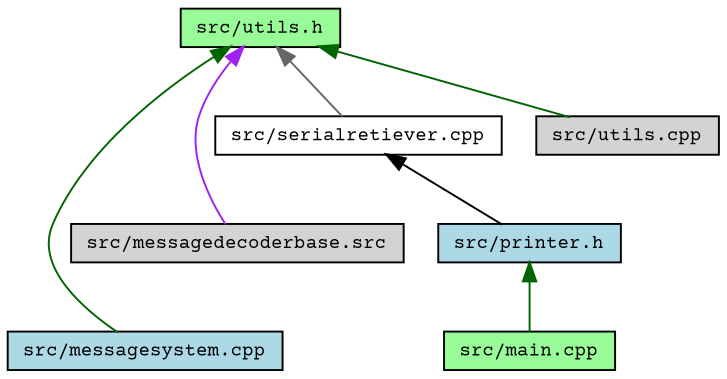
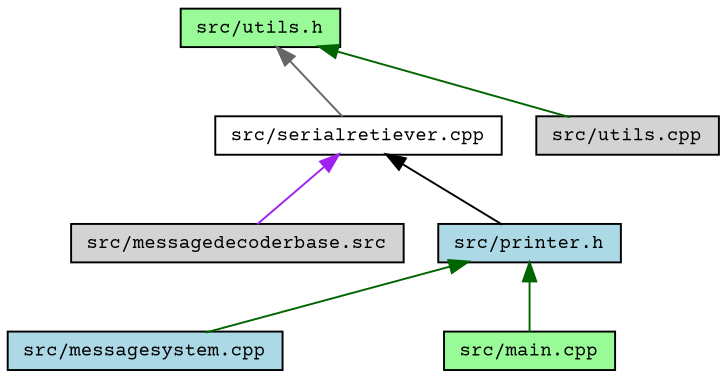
edge "src/messagedecoderbase.src" -> "src/utils.h": now "src/messagedecoderbase.src" -> "src/serialretiever.cpp"
edge "src/messagesystem.cpp" -> "src/utils.h": now "src/messagesystem.cpp" -> "src/printer.h"
